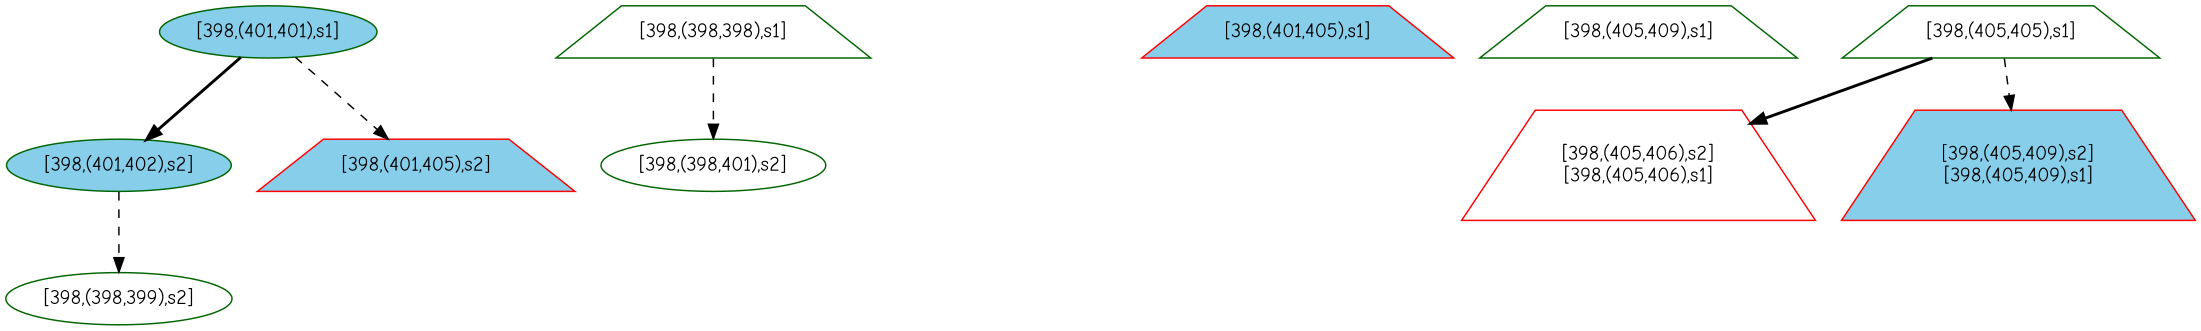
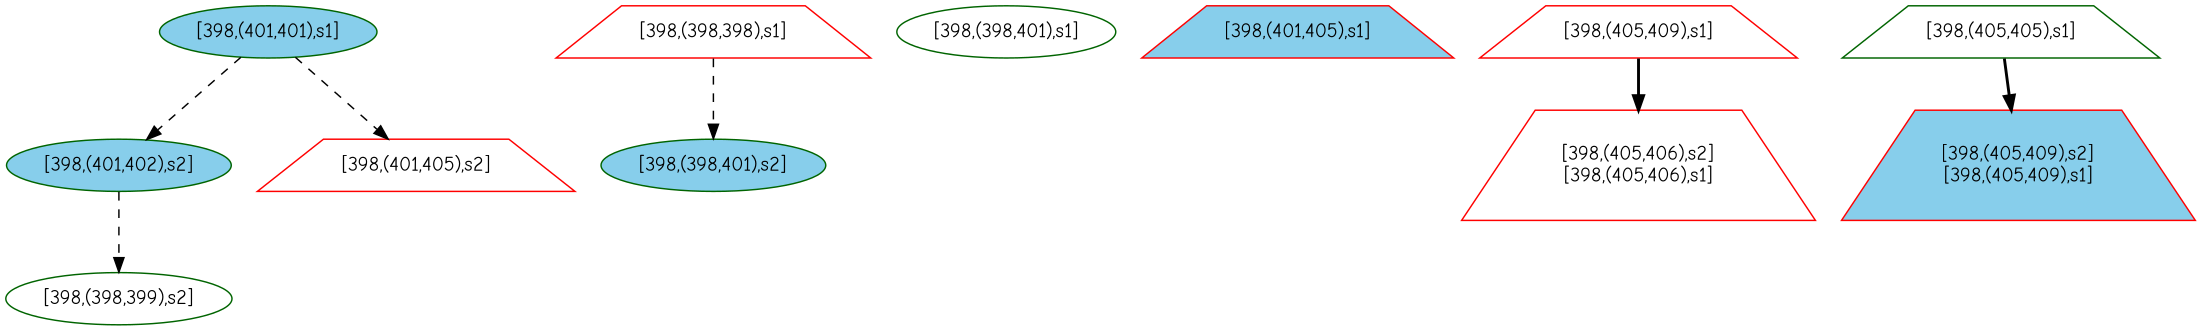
node "[398,(398,398),s1]": color darkgreen -> red
node "[398,(398,401),s1]": added
node "[398,(405,409),s1]": color darkgreen -> red
edge "[398,(405,405),s1]" -> "[398,(405,409),s2] [398,(405,409),s1]": style dashed -> bold
edge "[398,(405,405),s1]" -> "[398,(405,406),s2] [398,(405,406),s1]": now "[398,(405,409),s1]" -> "[398,(405,406),s2] [398,(405,406),s1]"
edge "[398,(401,401),s1]" -> "[398,(401,402),s2]": style bold -> dashed
node "[398,(401,405),s2]": fillcolor skyblue -> white
node "[398,(398,401),s2]": fillcolor white -> skyblue
